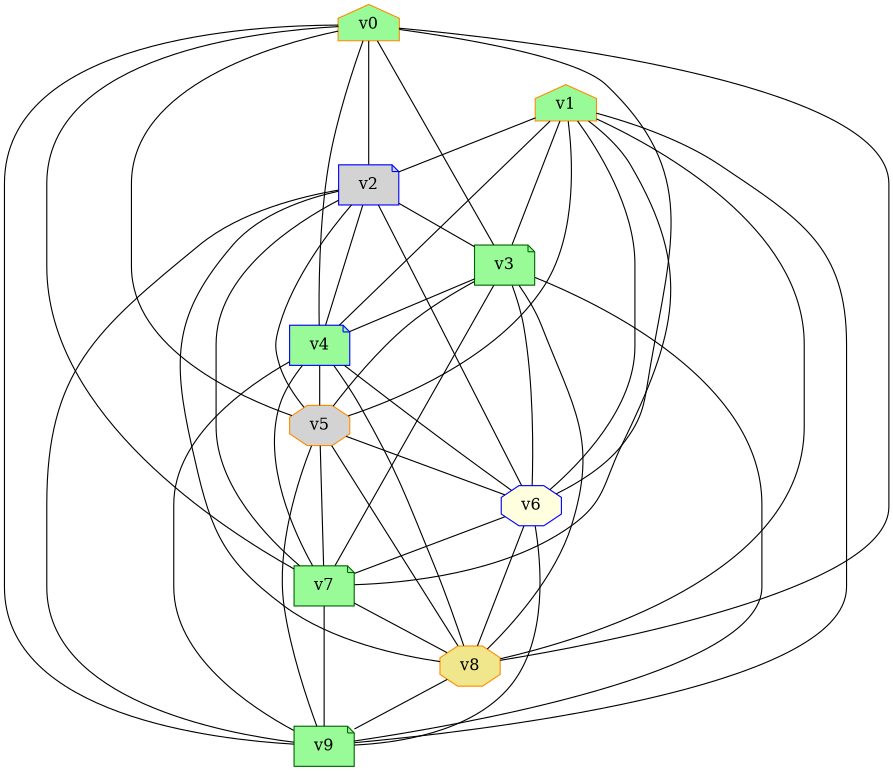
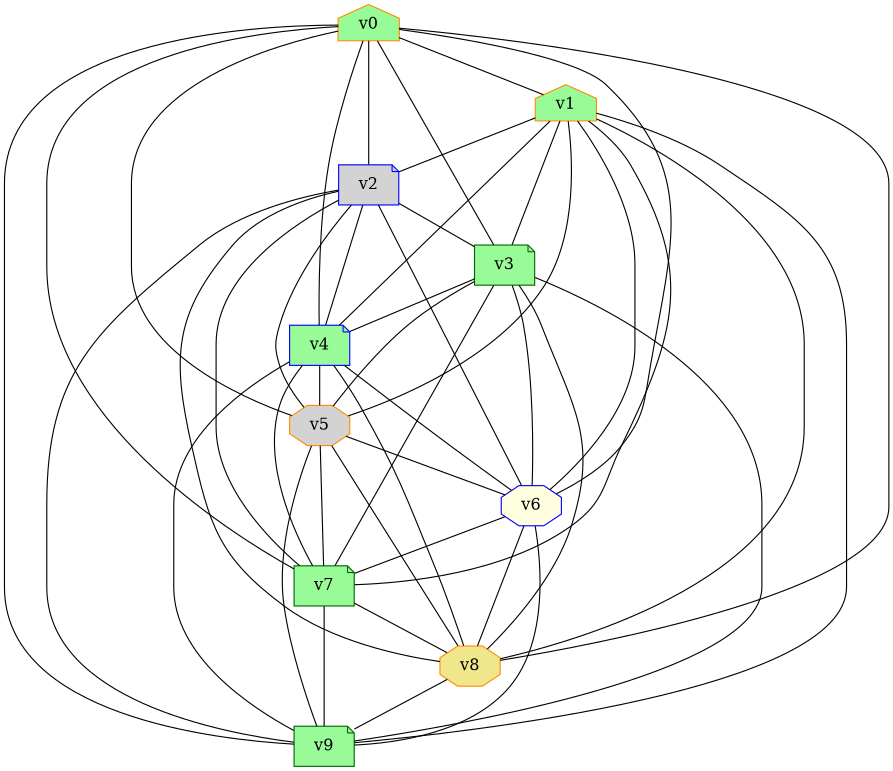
edge "v0" -- "v1": added
